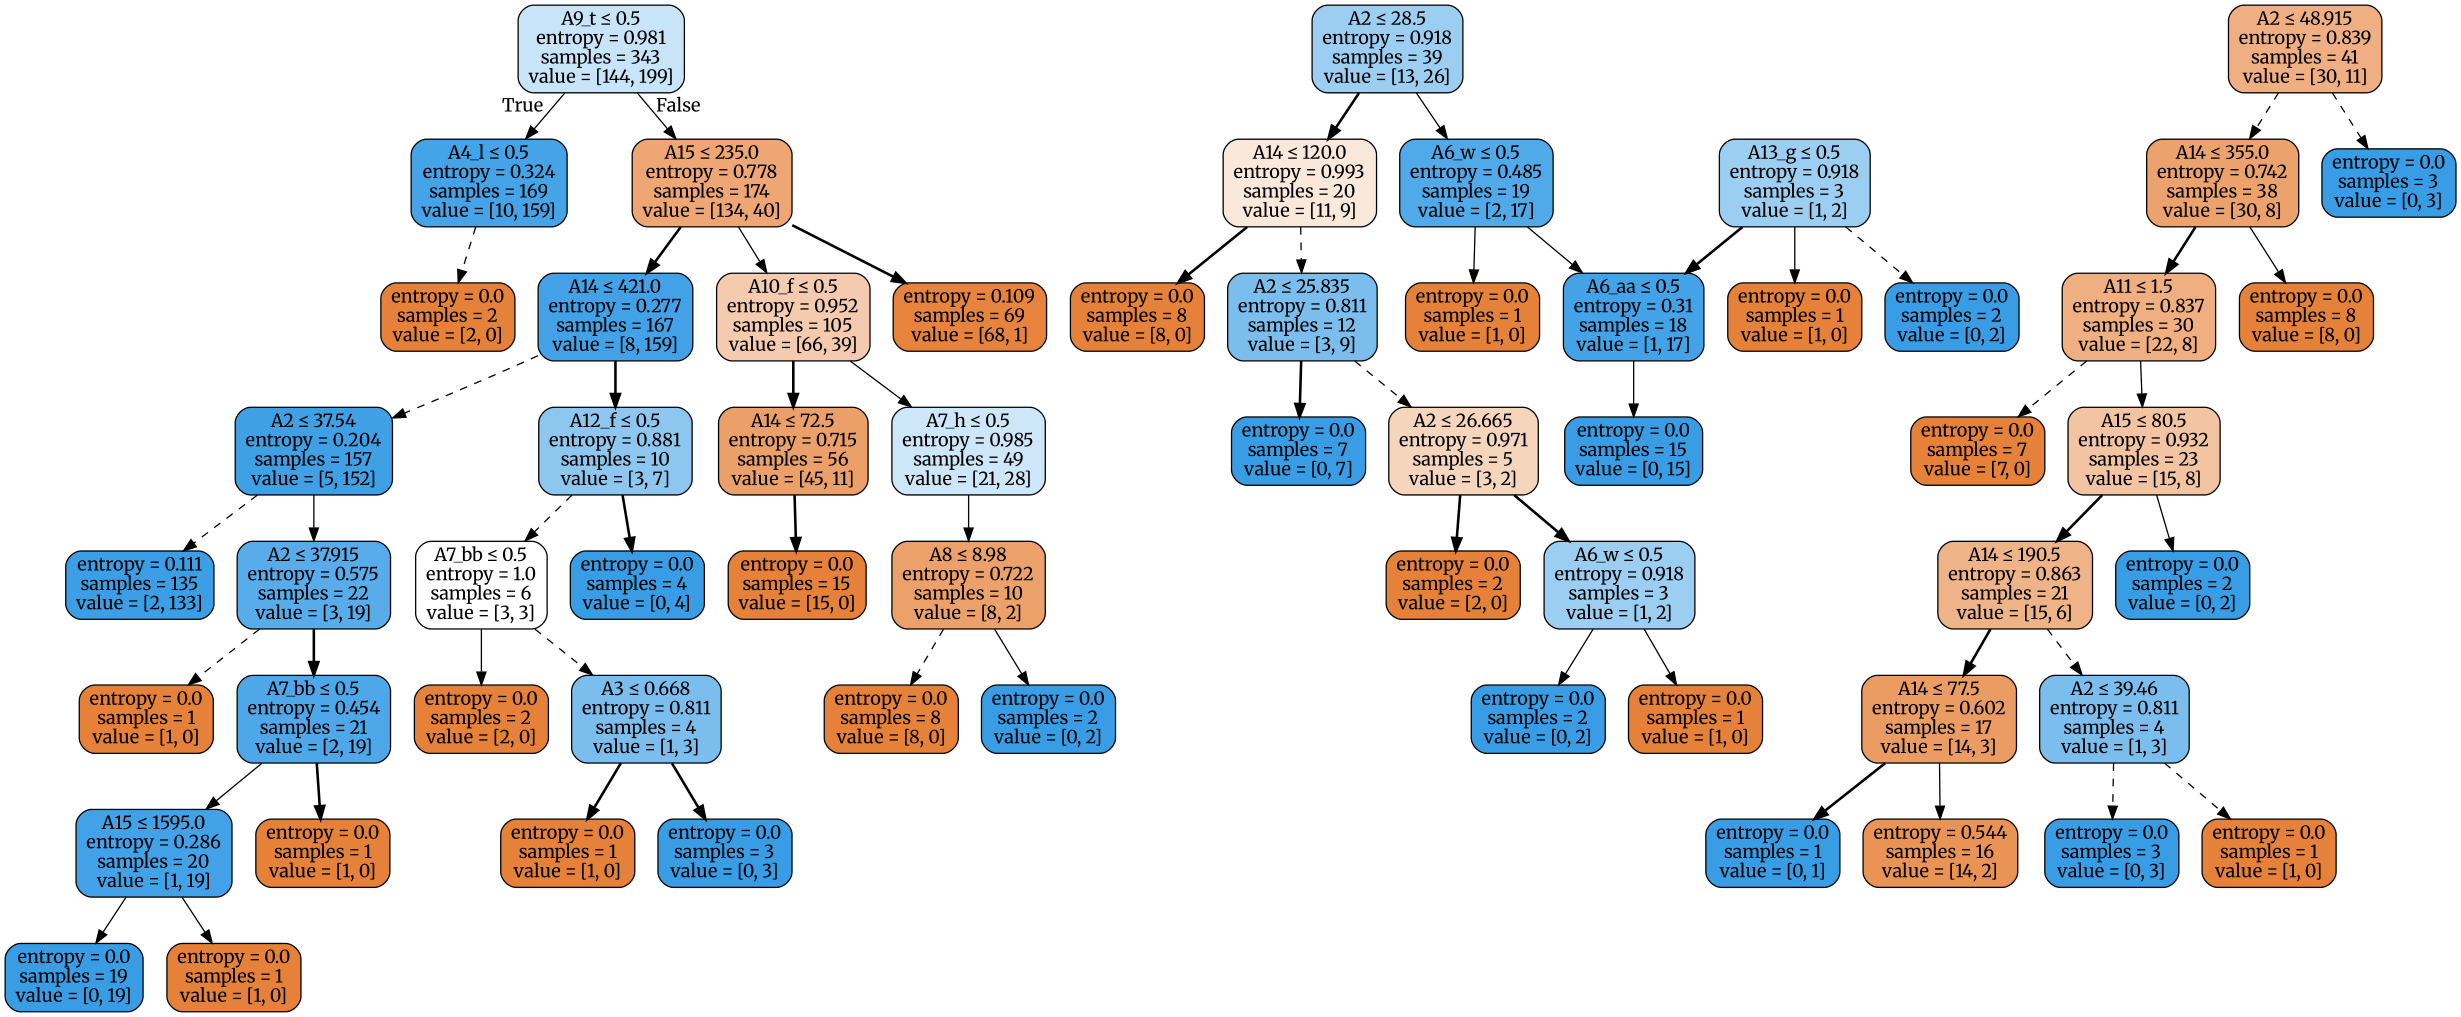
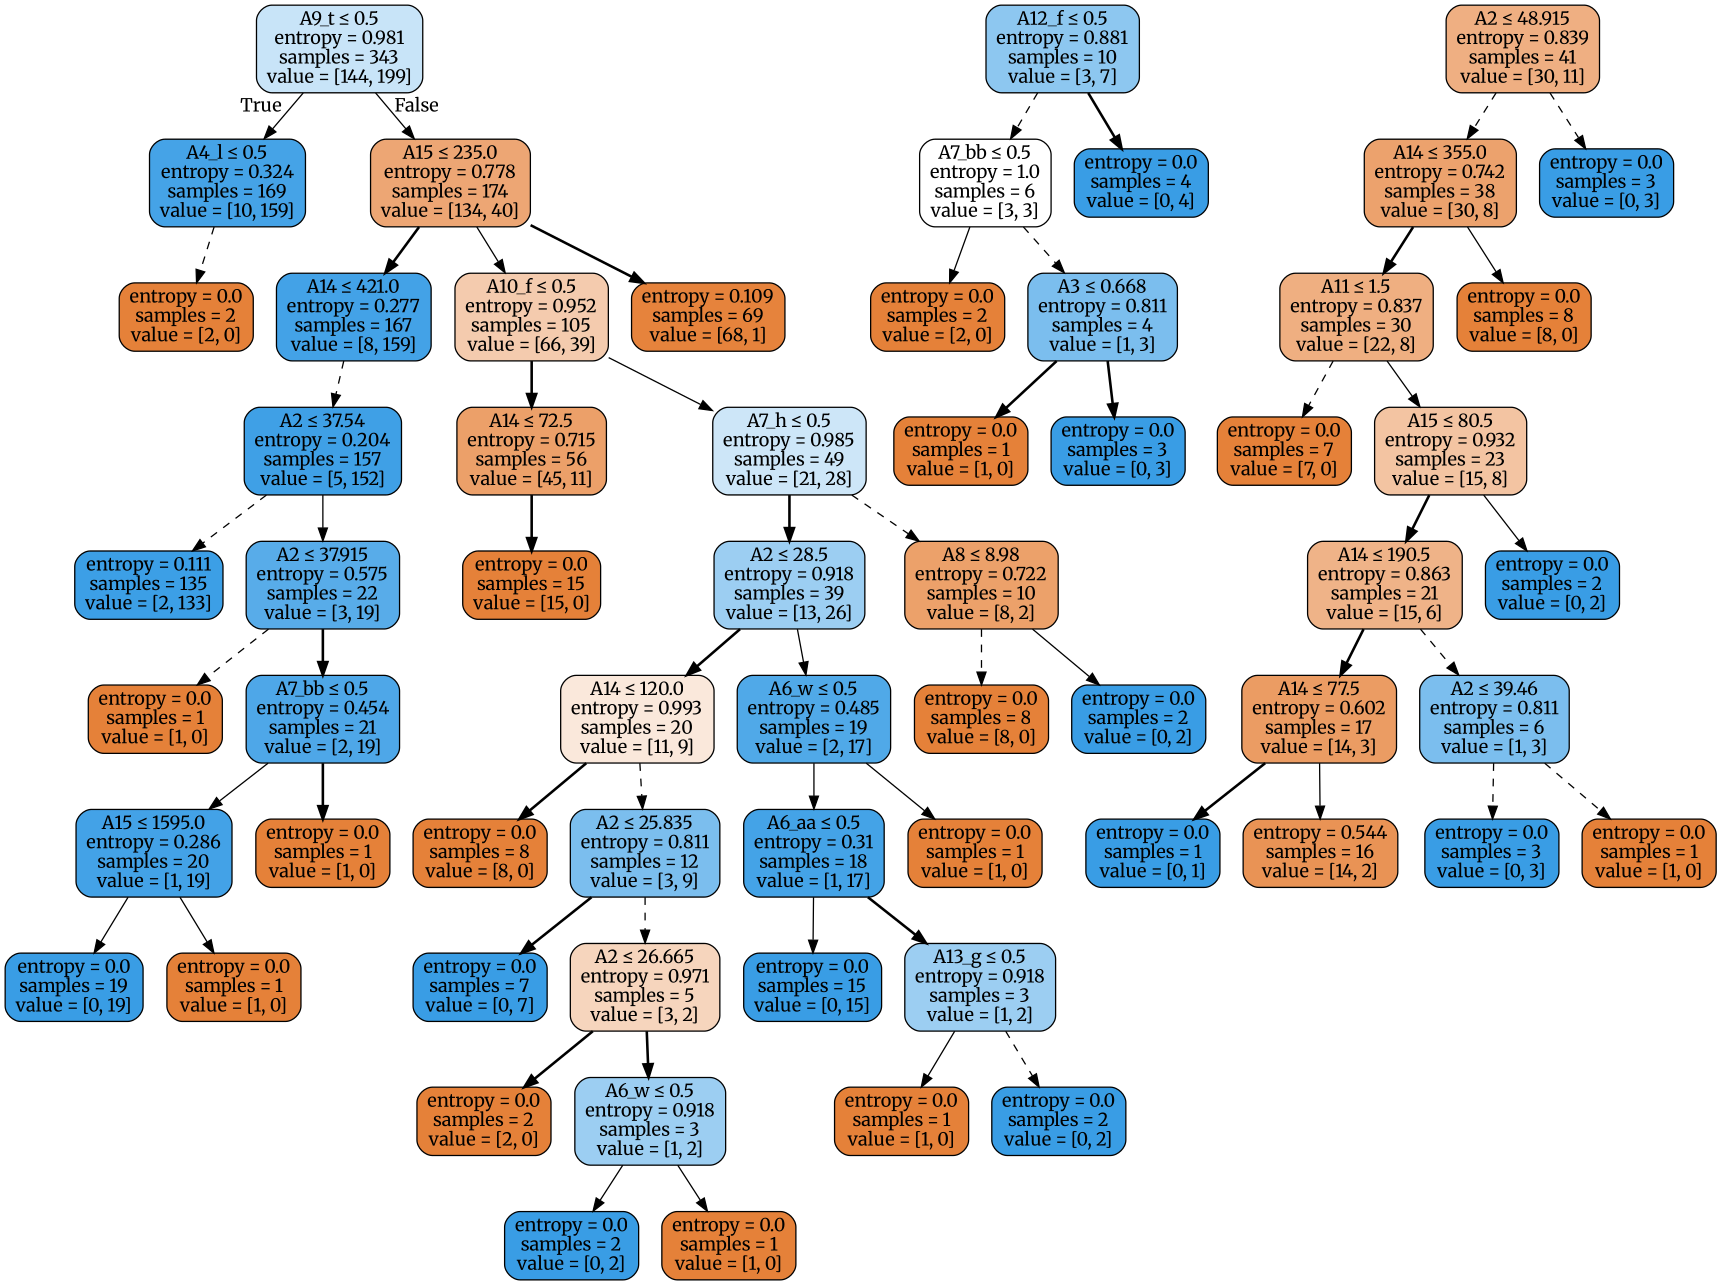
edge "A13_g ≤ 0.5" -> "A6_aa ≤ 0.5": reversed
edge "A14 ≤ 421.0" -> "A12_f ≤ 0.5": removed
edge "A7_h ≤ 0.5" -> "A2 ≤ 28.5": added
edge "A7_h ≤ 0.5" -> "A8 ≤ 8.98": style solid -> dashed
node "A2 ≤ 39.46": text "samples = 4" -> "samples = 6"
